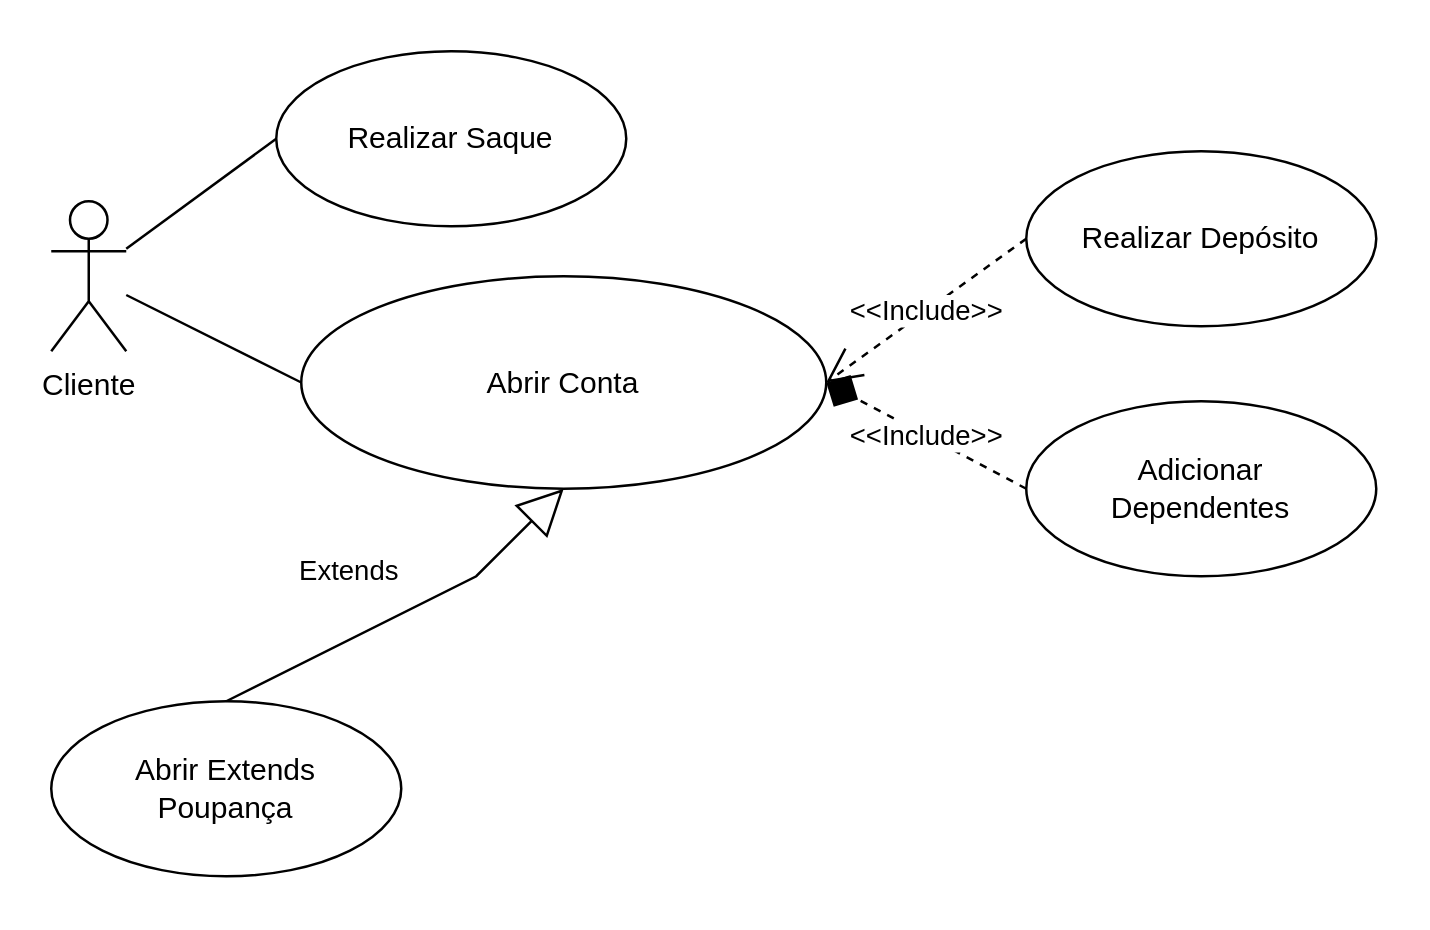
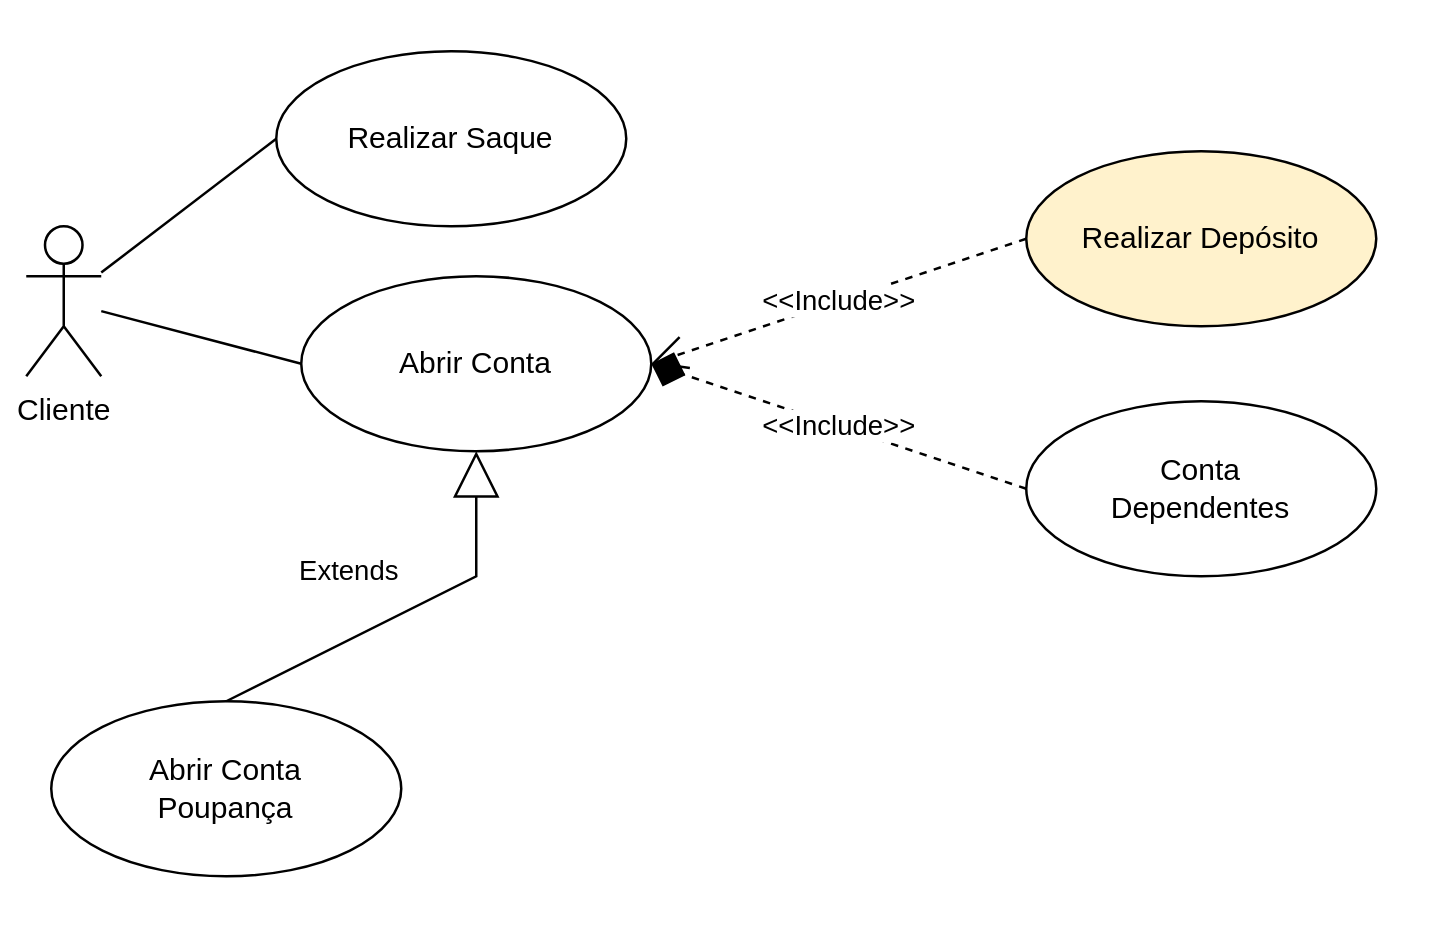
node "Realizar Depósito": fillcolor #ffffff -> #fff2cc
node "Cliente": moved (89, 276) -> (64, 301)
node "Abrir Conta": size 525x213 -> 350x175
node "Adicionar Dependentes": label "Adicionar Dependentes" -> "Conta Dependentes"
node "Abrir Extends Poupança": label "Abrir Extends Poupança" -> "Abrir Conta Poupança"
